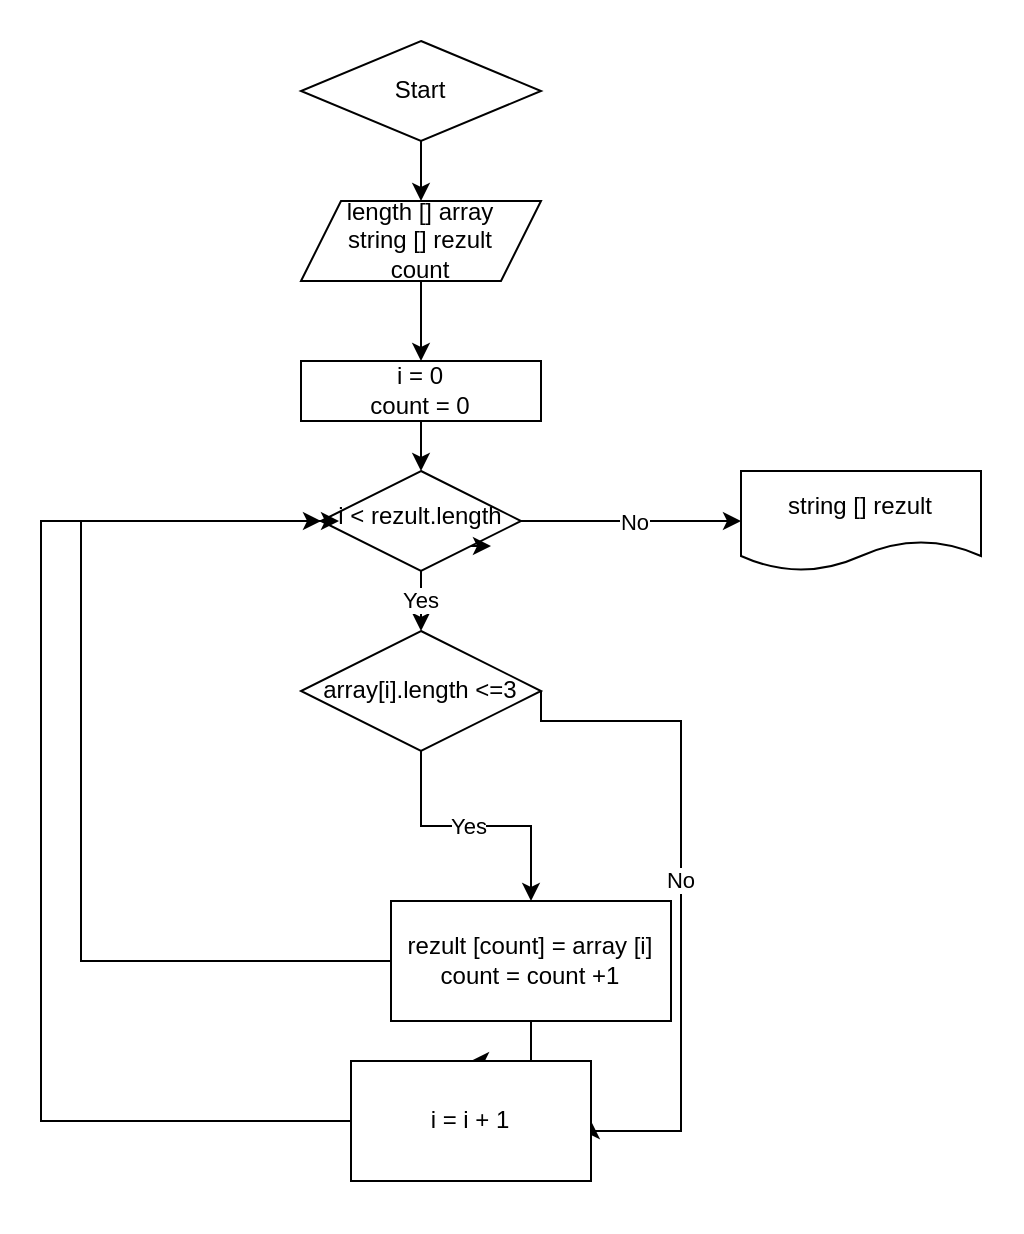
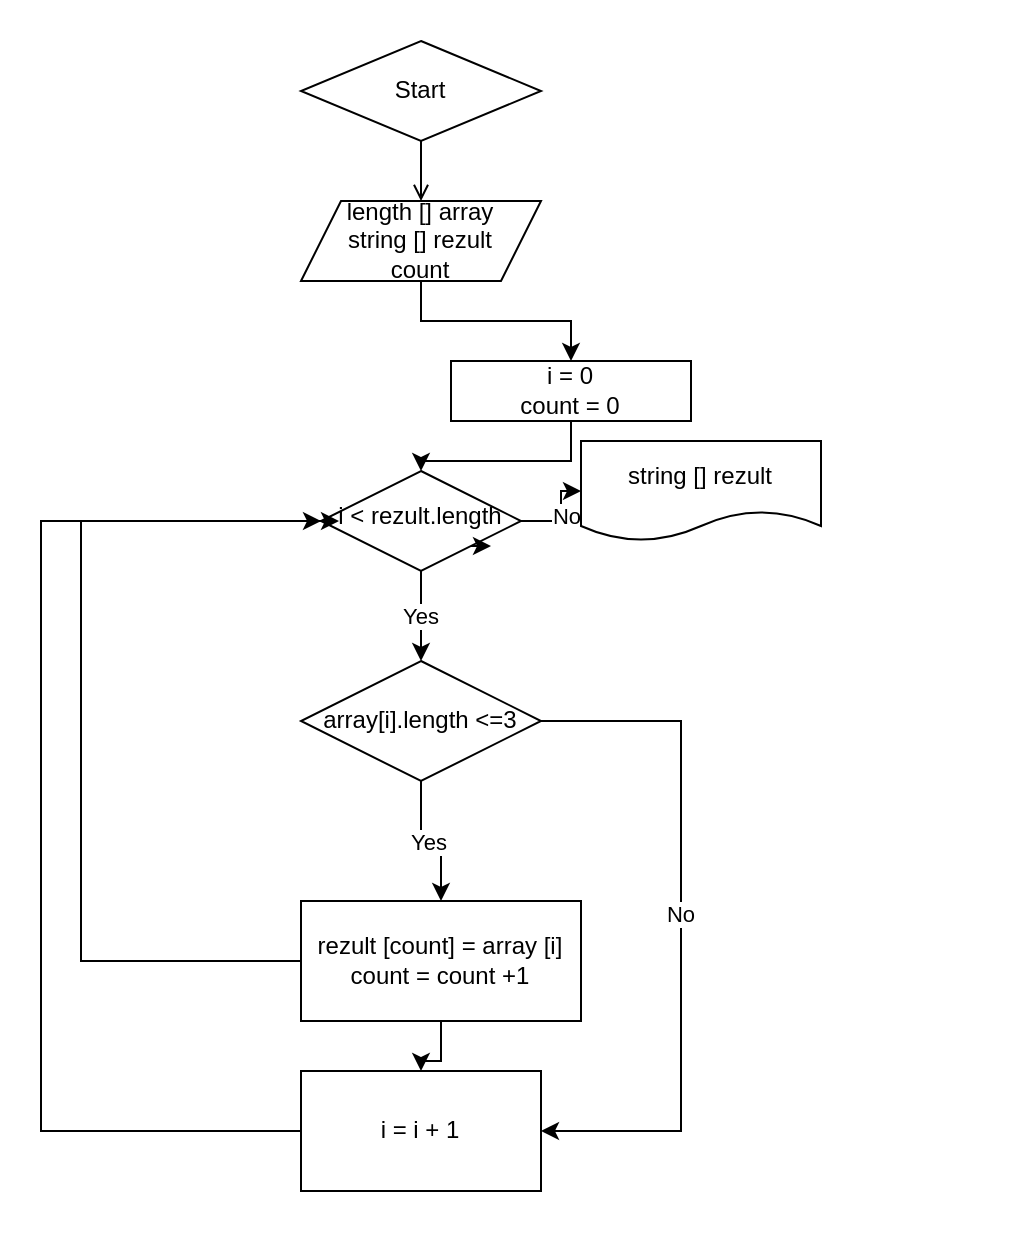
edge "Start" -> "length [] array string [] rezult count": arrowhead classic -> open
node "i = 0 count = 0": moved (421, 391) -> (571, 391)
node "string [] rezult": moved (861, 521) -> (701, 491)
node "array[i].length <=3": moved (421, 691) -> (421, 721)
node "rezult [count] = array [i] count = count +1": moved (531, 961) -> (441, 961)
node "i = i + 1": moved (471, 1121) -> (421, 1131)
